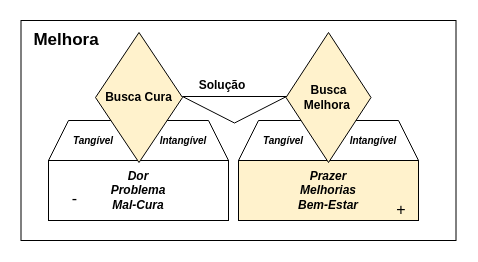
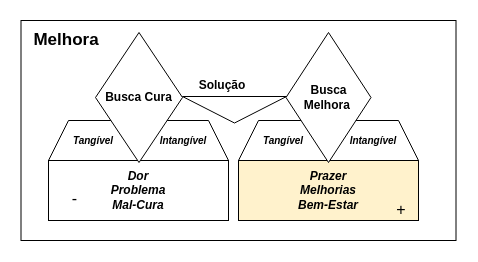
node "Busca Cura": fillcolor #fff2cc -> #ffffff
node "Busca Melhora": fillcolor #fff2cc -> #ffffff
